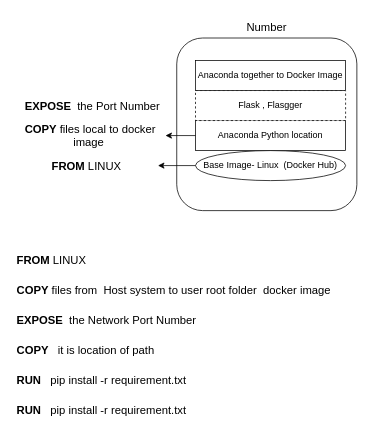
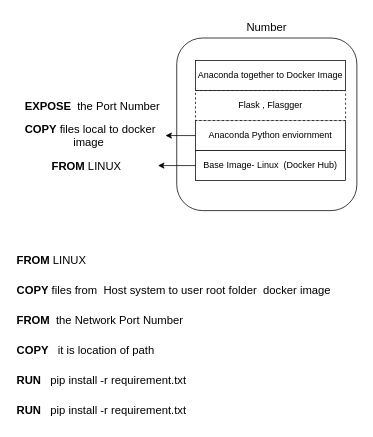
node "Anaconda Python location": label "Anaconda Python location" -> "Anaconda Python enviornment"
node "Base Image- Linux (Docker Hub)": shape ellipse -> rectangle
node "EXPOSE the Network Port Number": label "EXPOSE the Network Port Number" -> "FROM the Network Port Number"
